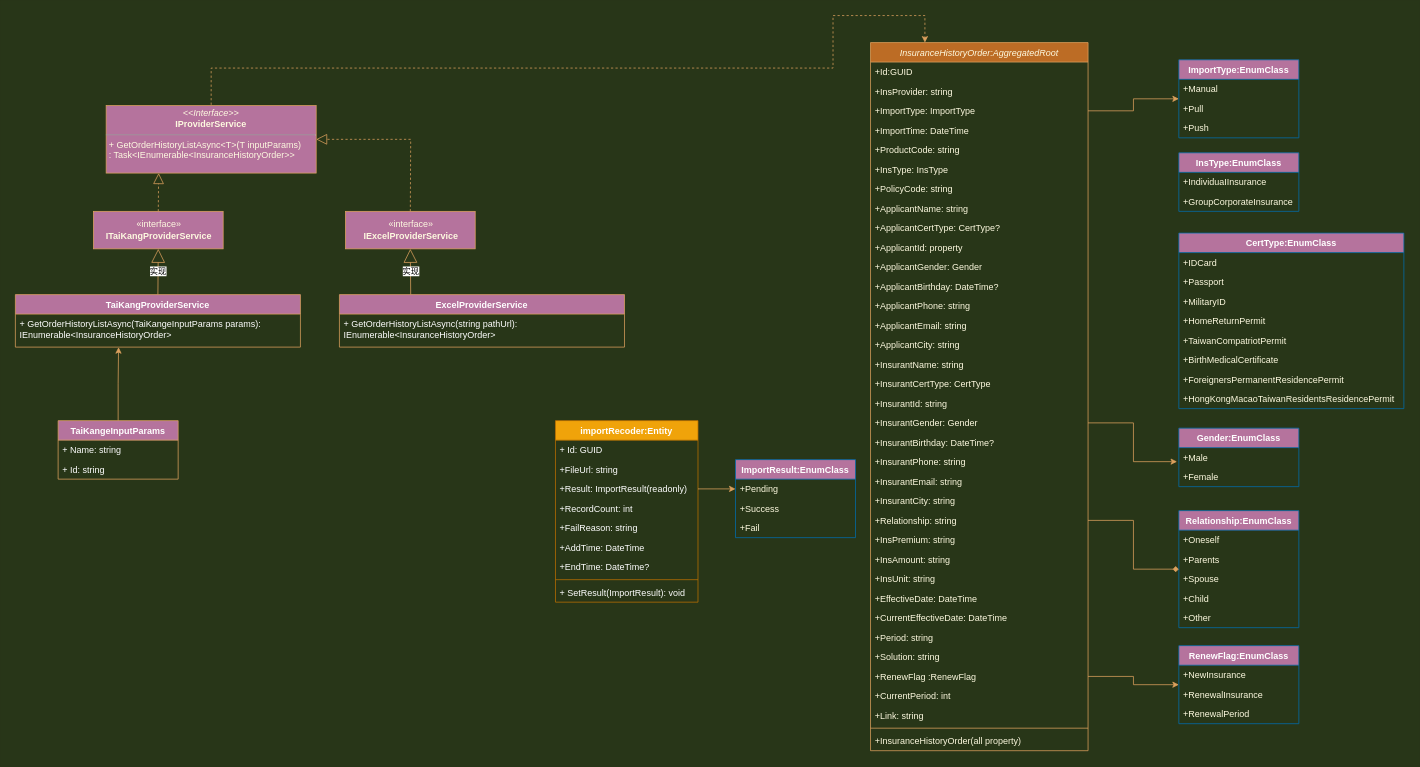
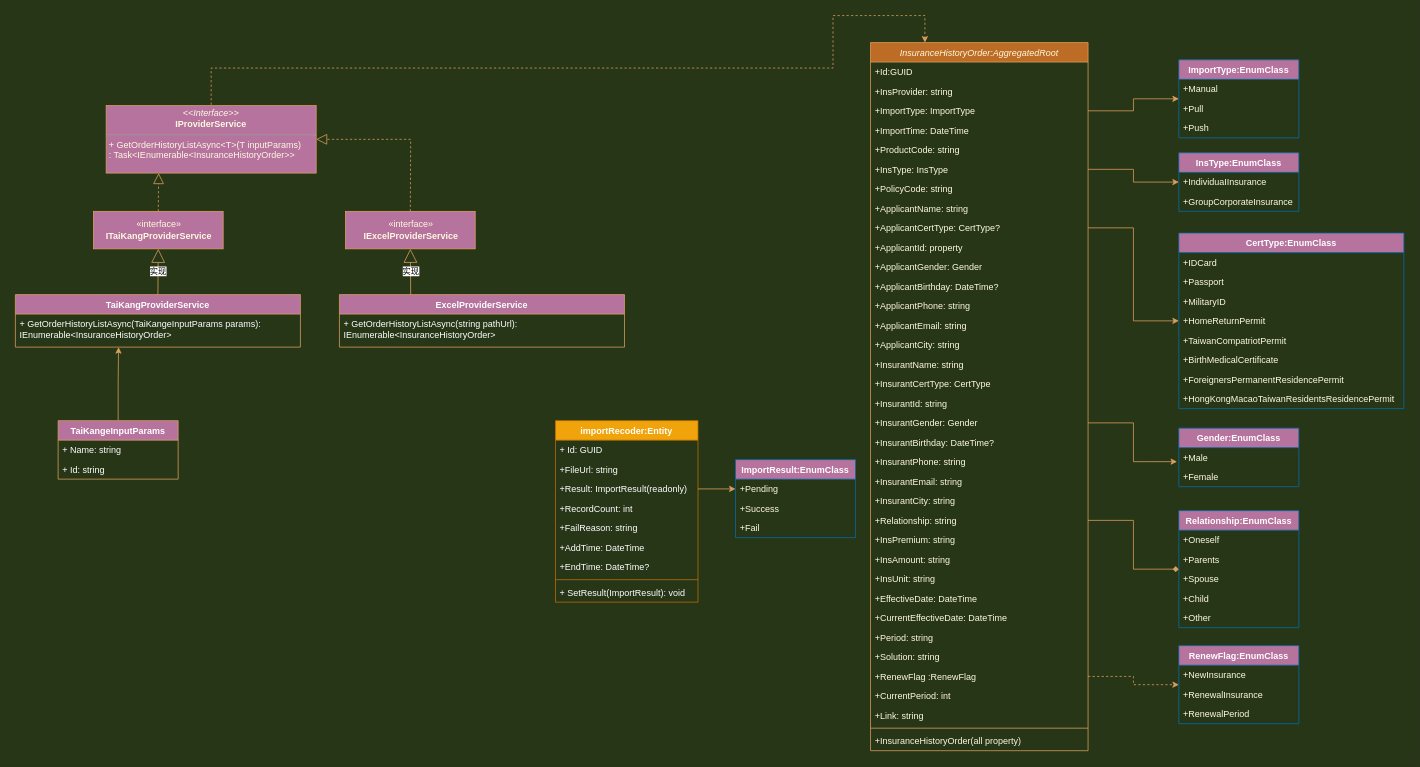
edge "+InsType: InsType" -> "+IndividuaIInsurance": added
edge "+ApplicantCertType: CertType?" -> "+HomeReturnPermit": added
edge "+RenewFlag :RenewFlag" -> "RenewFlag:EnumClass": style solid -> dashed
